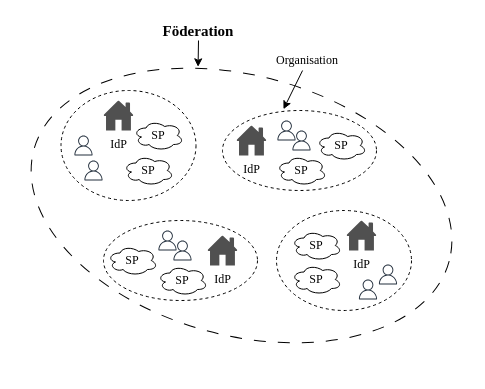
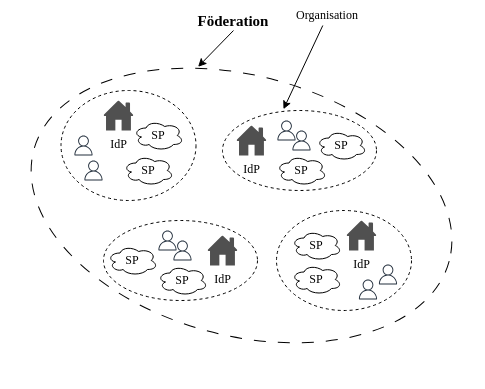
node "Föderation": moved (199, 31) -> (234, 21)
node "Organisation": moved (308, 61) -> (328, 16)
